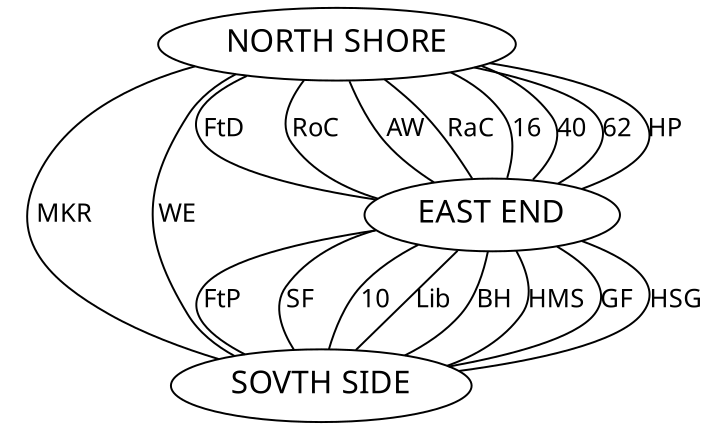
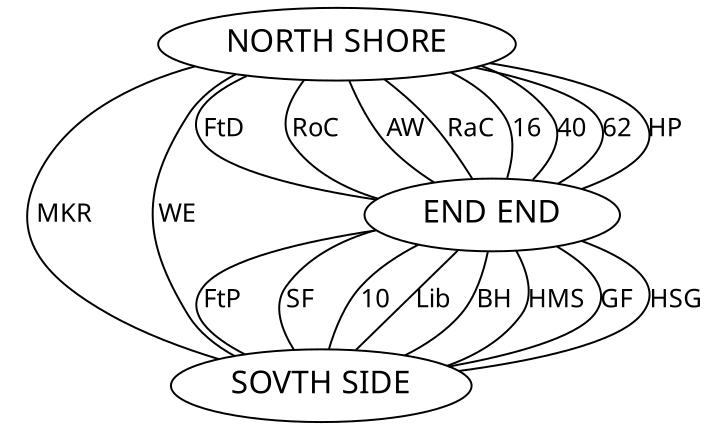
node "EAST END": label "EAST END" -> "END END"
